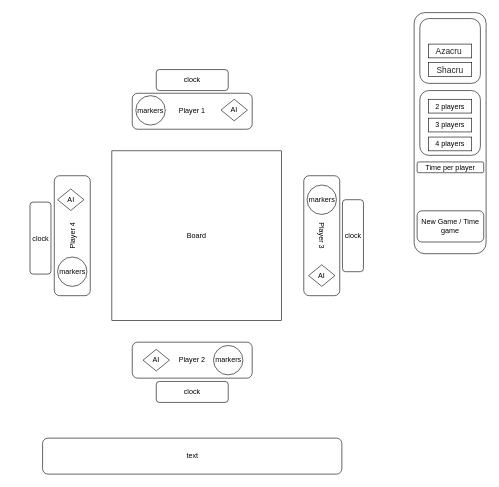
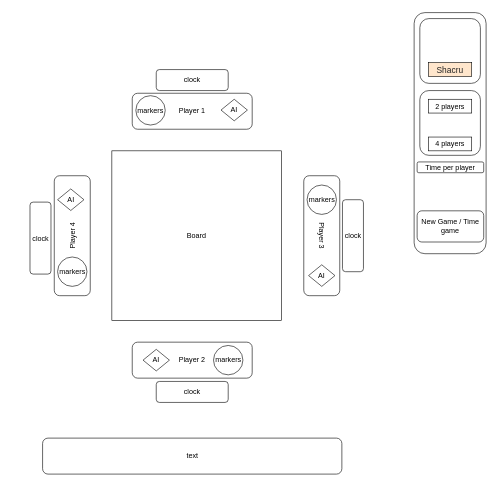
node "Azacru": removed
node "Shacru": fillcolor #ffffff -> #ffe6cc
node "3 players": removed
